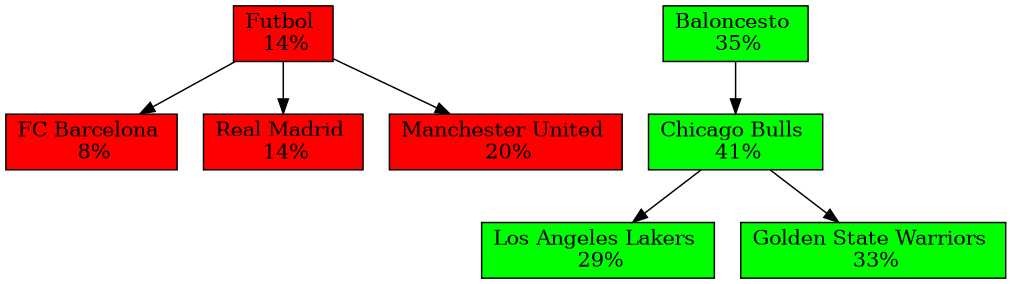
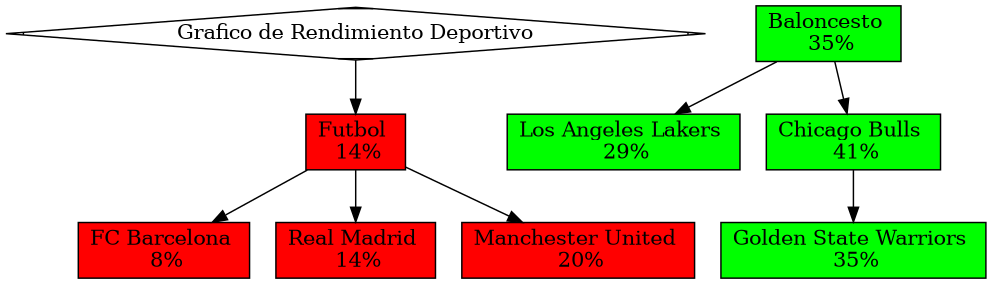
node "Grafico de Rendimiento Deportivo": added
edge "Chicago Bulls 41%" -> "Los Angeles Lakers 29%": now "Baloncesto 35%" -> "Los Angeles Lakers 29%"
node "Golden State Warriors 33%": label "Golden State Warriors 33%" -> "Golden State Warriors 35%"
